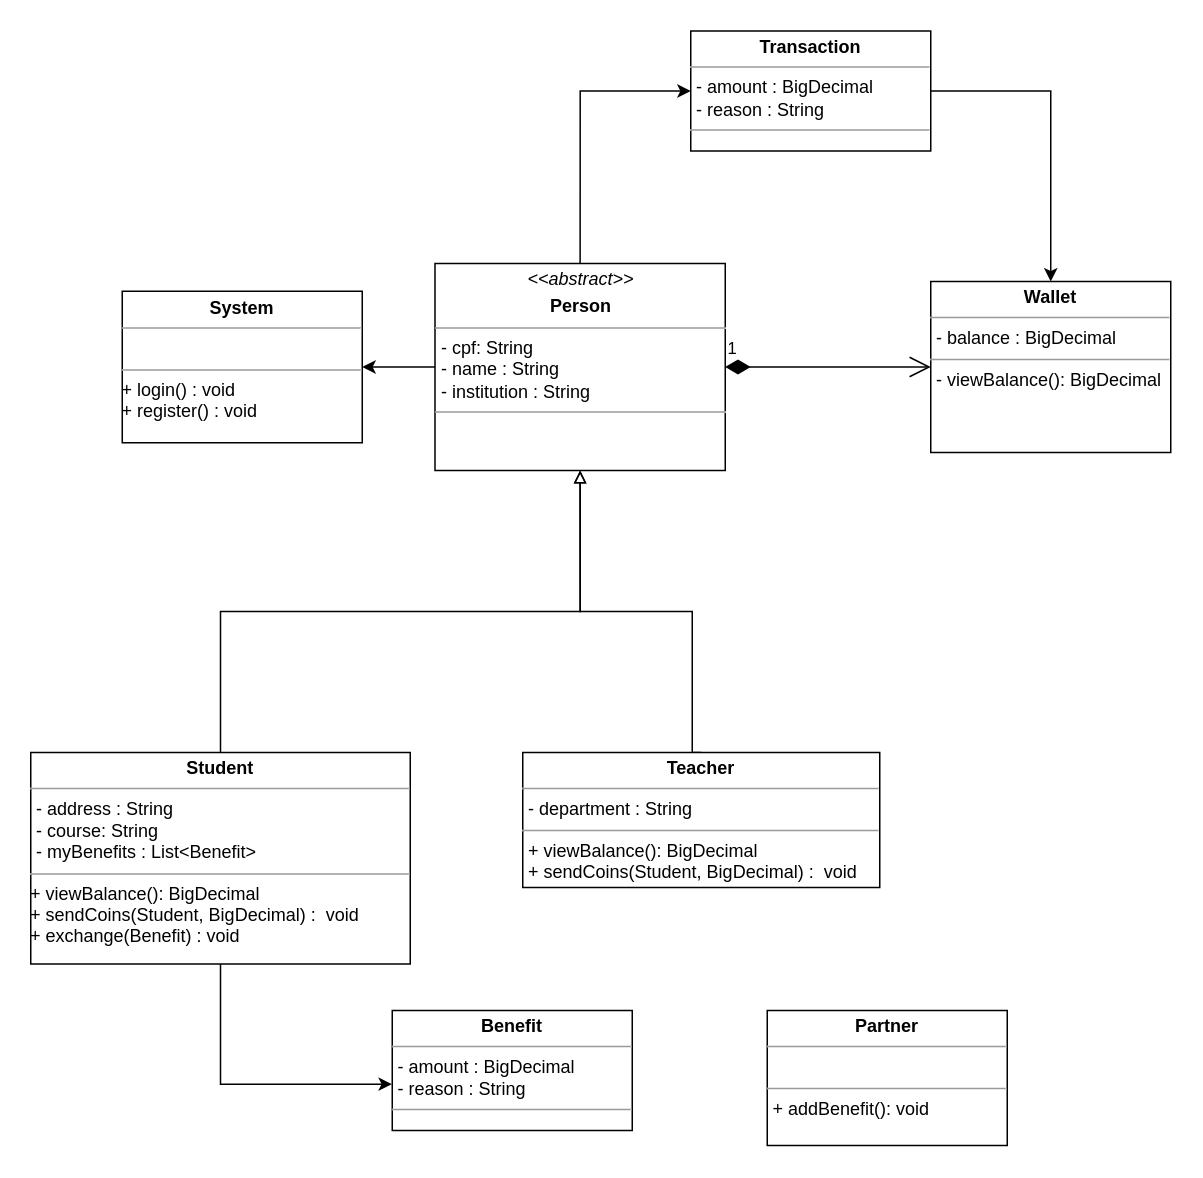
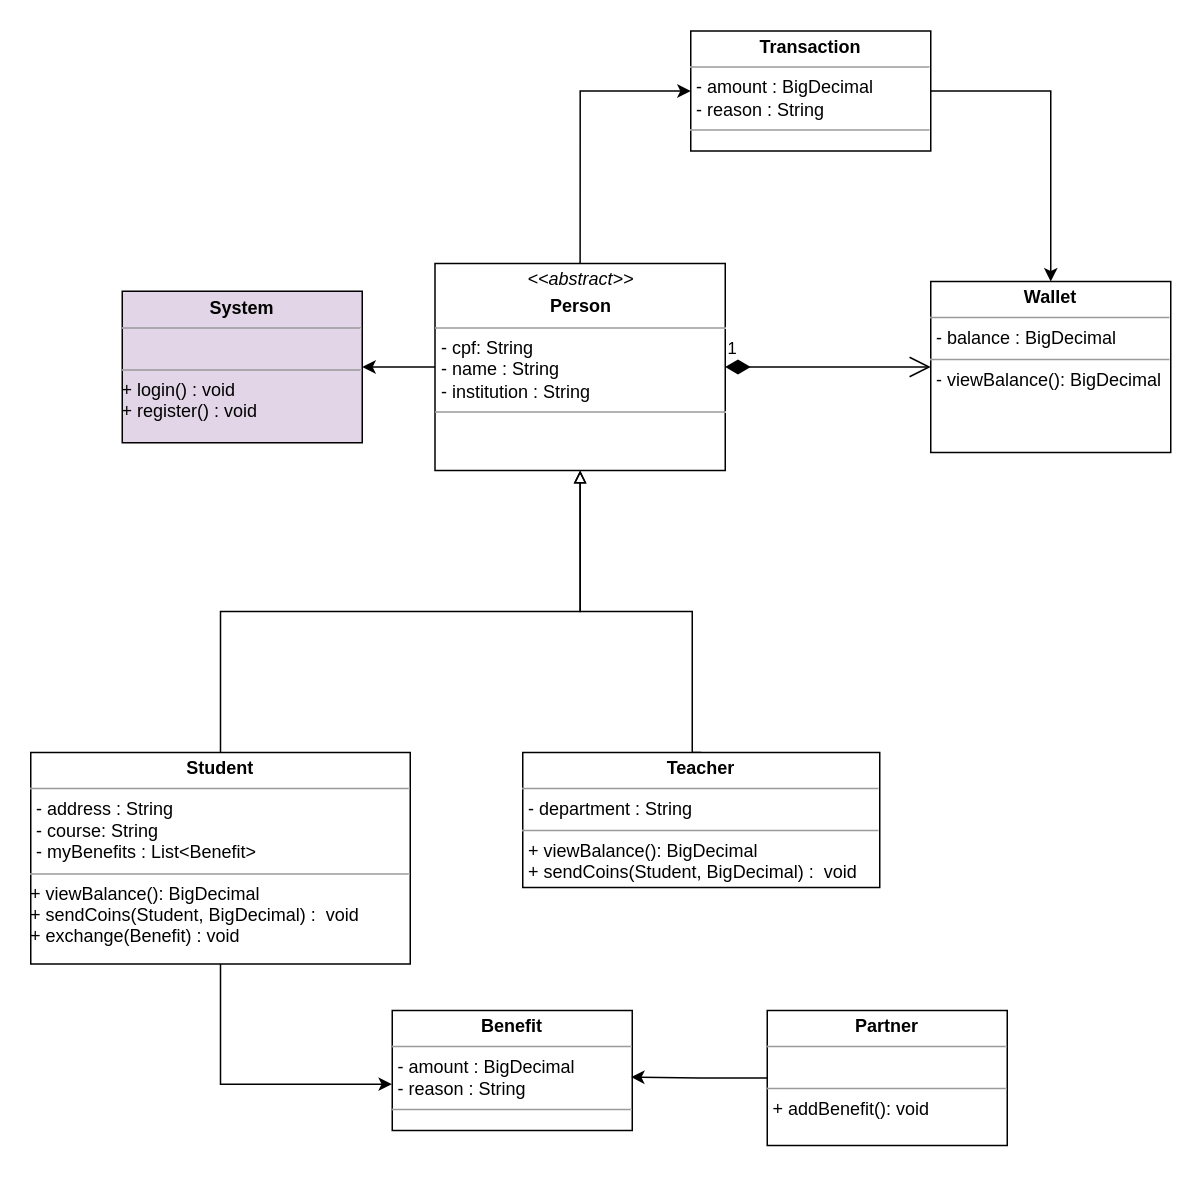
node "System + login() : void + register() : void": fillcolor #ffffff -> #e1d5e7
edge "Partner + addBenefit(): void" -> "Benefit - amount : BigDecimal - reason : String": added
